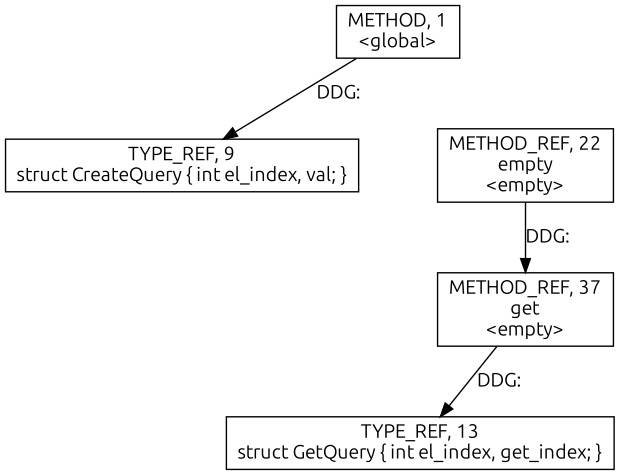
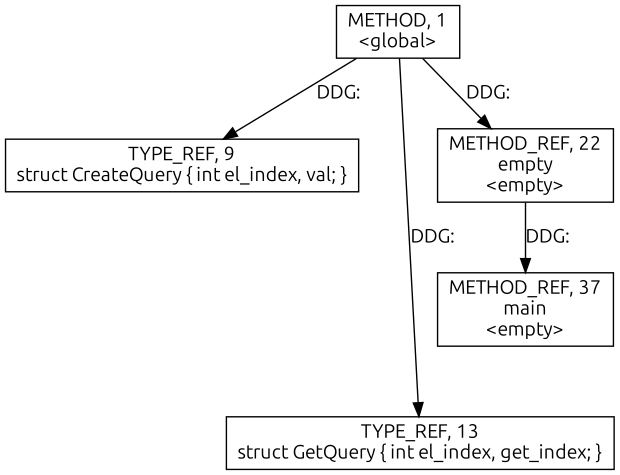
edge "METHOD, 1" -> "METHOD_REF, 22": added, label "DDG:"
node "METHOD_REF, 37": text "get" -> "main"
edge "METHOD_REF, 37" -> "TYPE_REF, 13": now "METHOD, 1" -> "TYPE_REF, 13"
